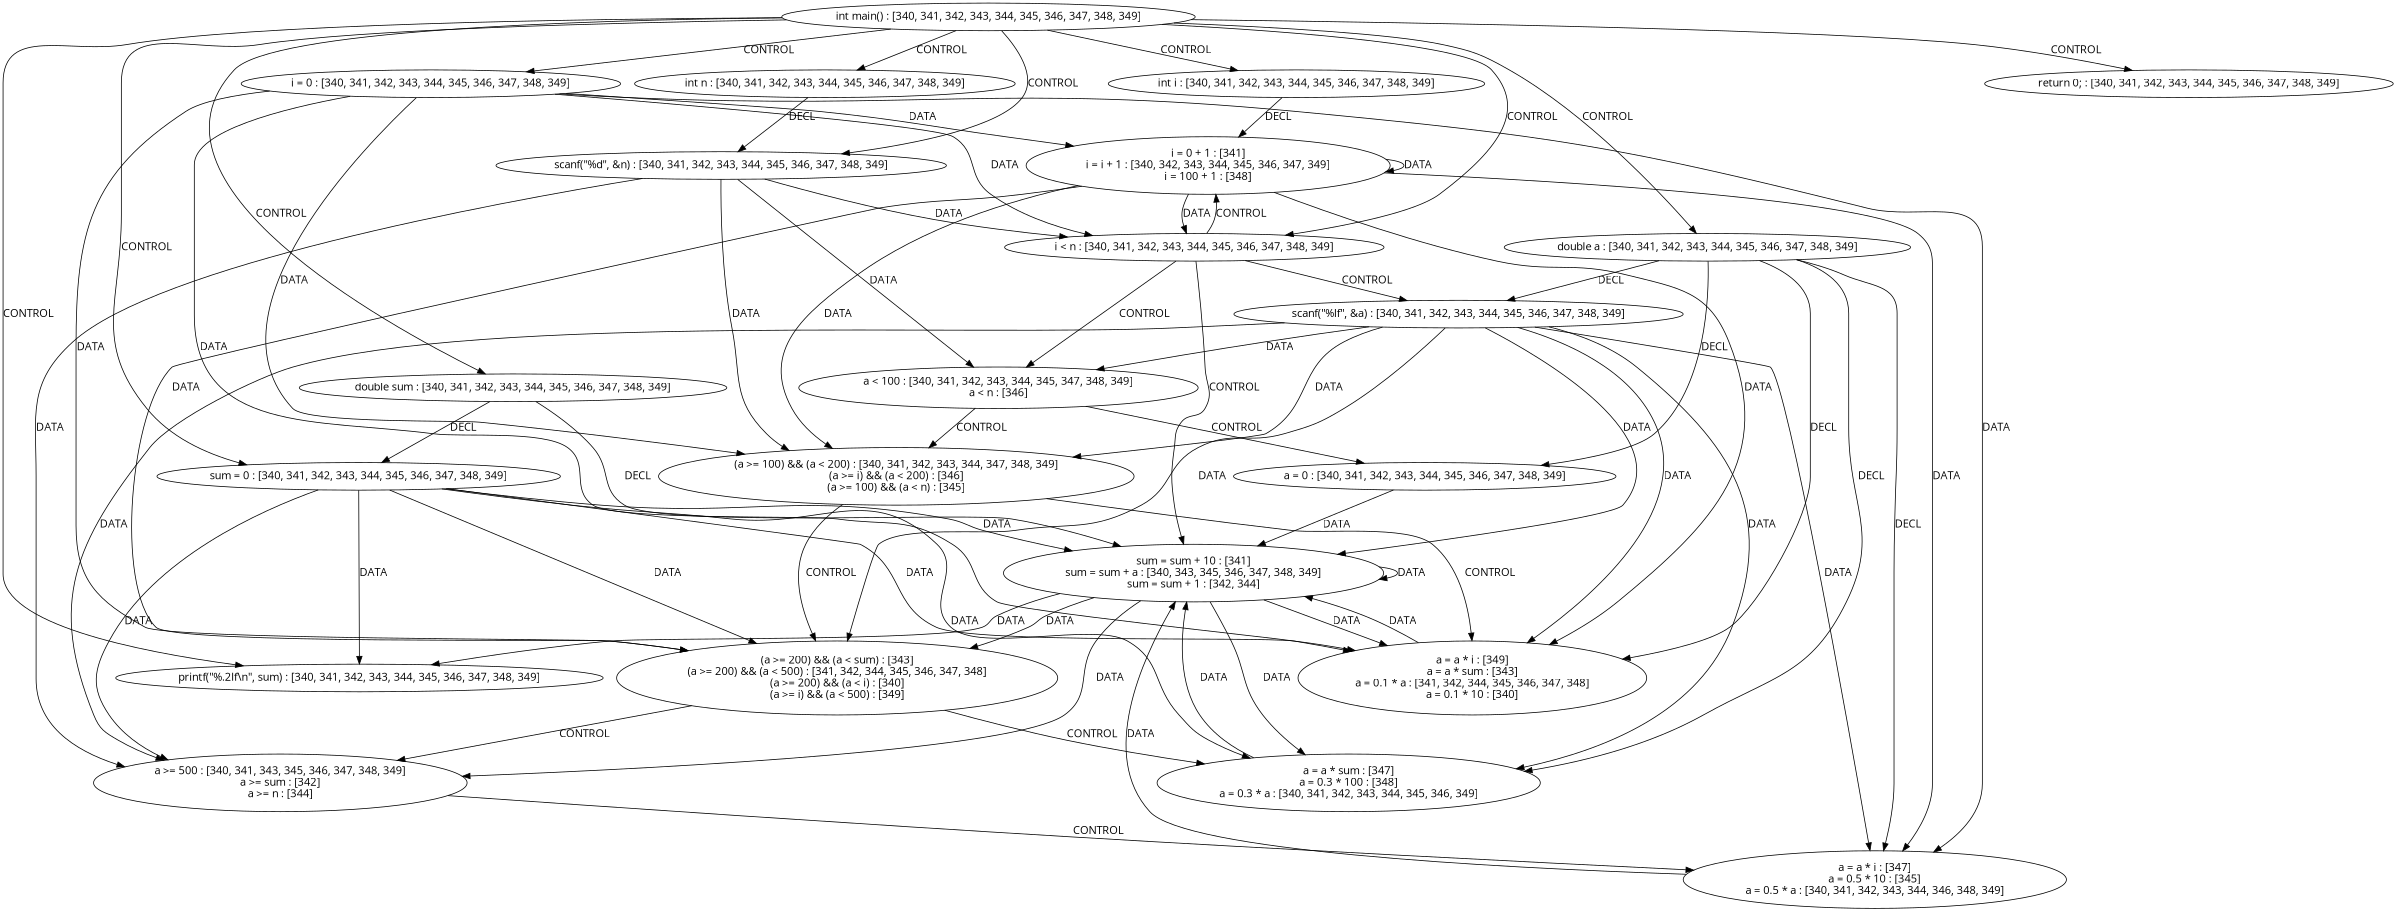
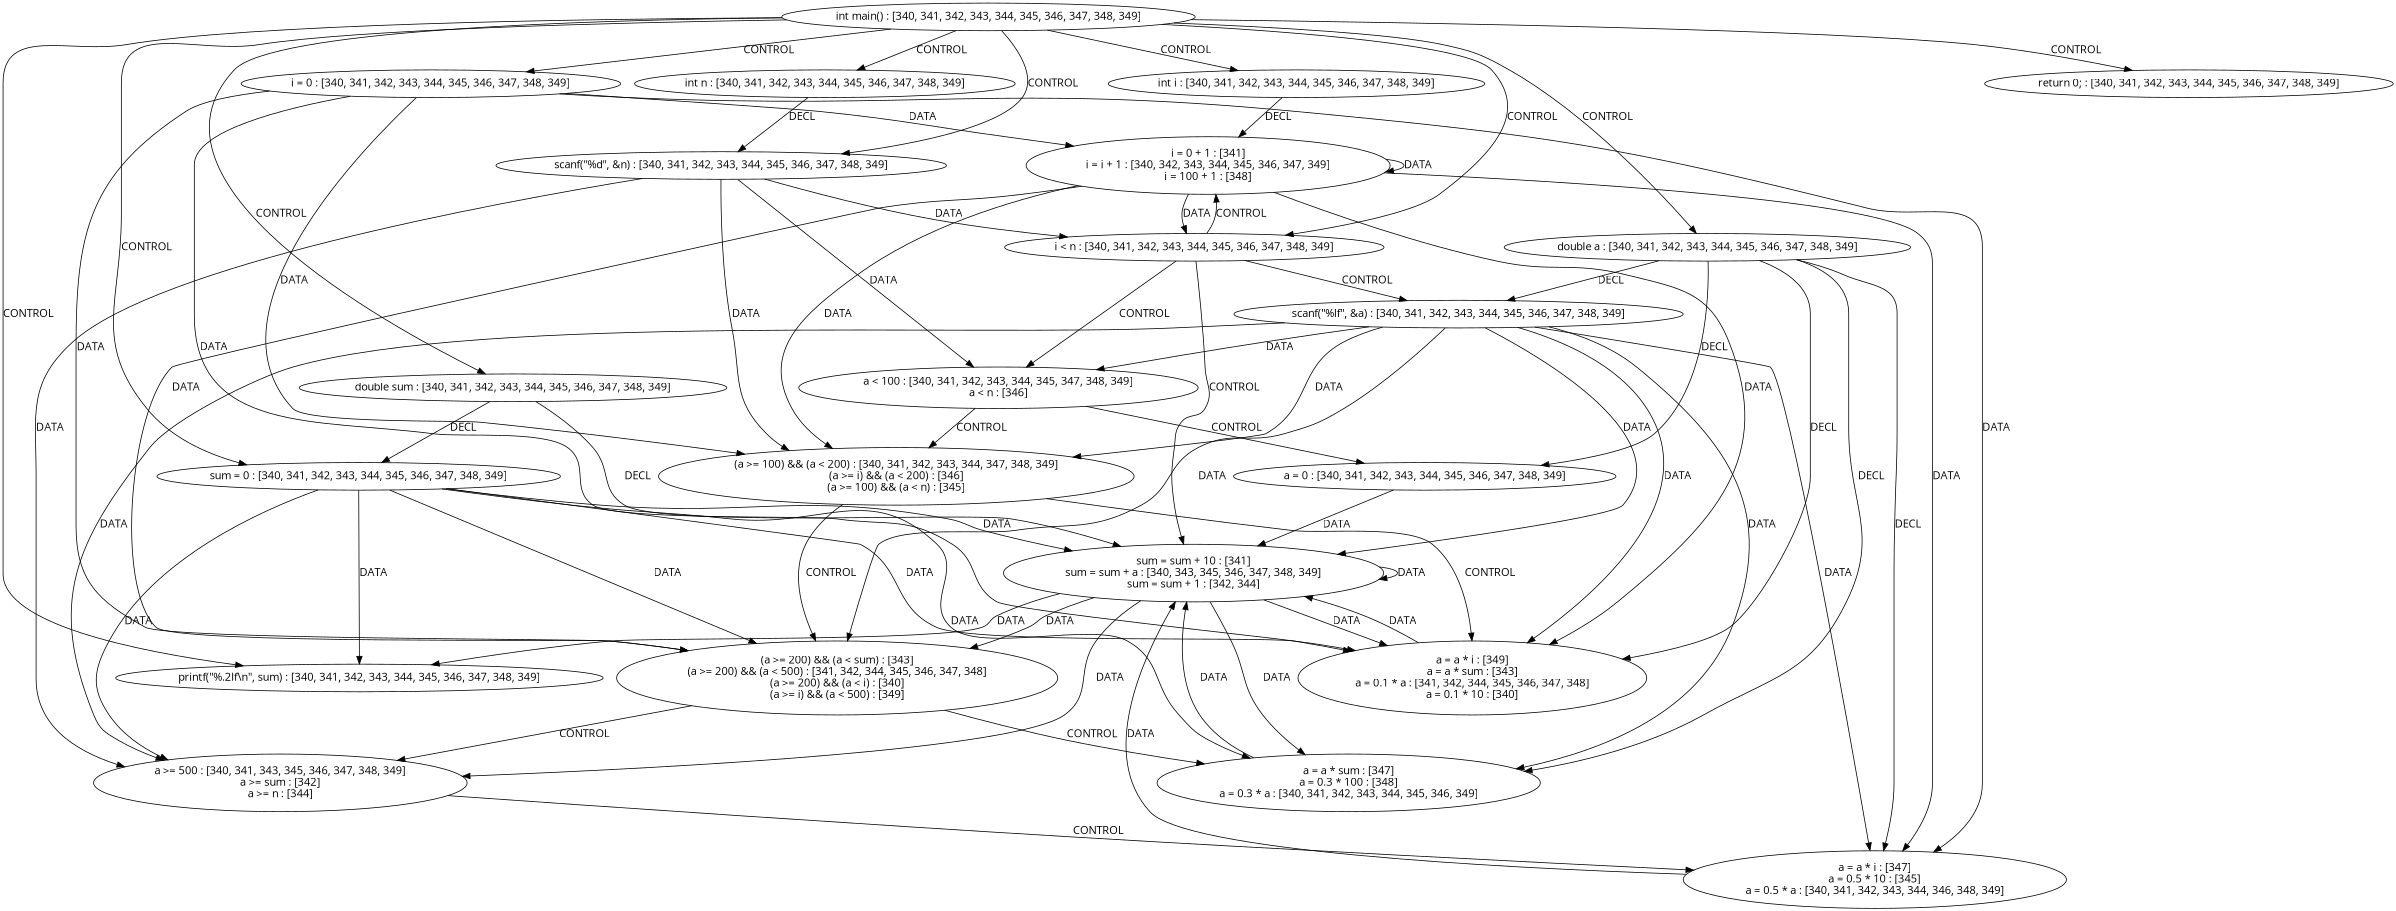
edge "i = 0 : [340, 341, 342, 343, 344, 345, 346, 347, 348, 349]" -> "i < n : [340, 341, 342, 343, 344, 345, 346, 347, 348, 349]": removed, label "DATA"
